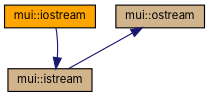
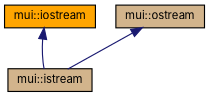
edge "mui::iostream" -> "mui::istream": reversed
